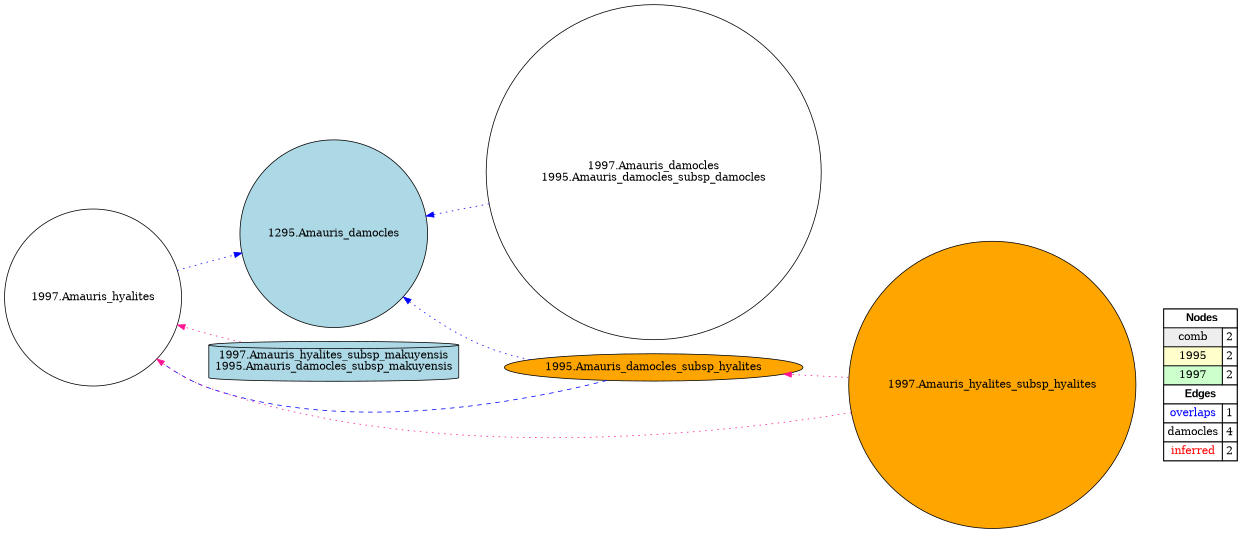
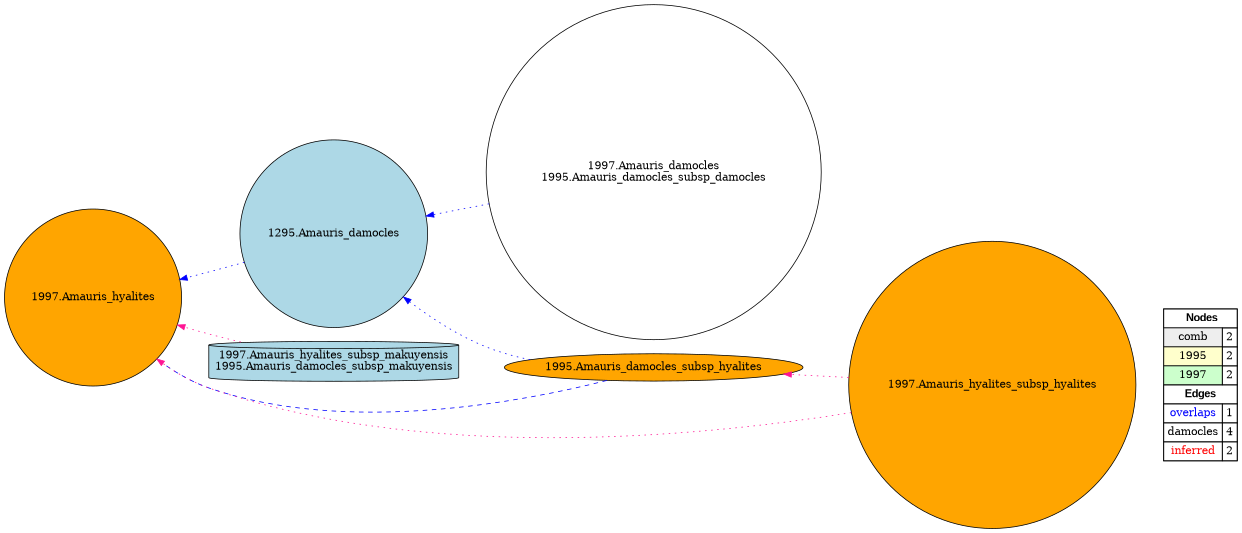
edge "1997.Amauris_hyalites" -> "1295.Amauris_damocles": reversed
node "1997.Amauris_hyalites": fillcolor white -> orange
